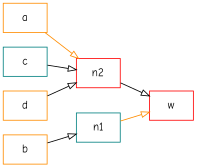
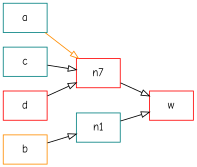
node "a": color darkorange -> teal
node "n2": label "n2" -> "n7"
node "d": color darkorange -> red
edge "n1" -> "w": color darkorange -> black
